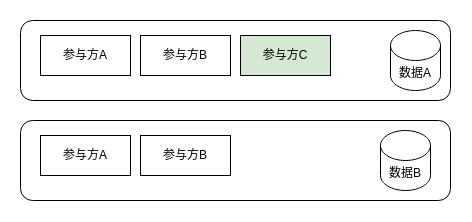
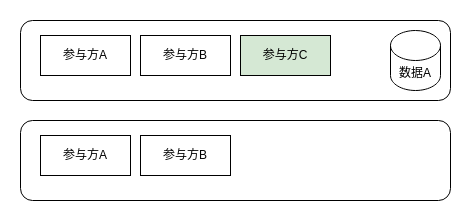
node "数据B": removed
